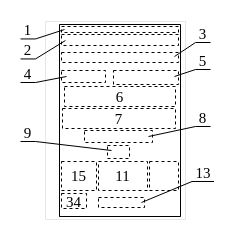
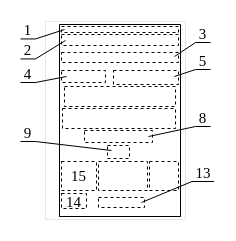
node "6": removed
node "7": removed
node "11": removed
node "34": label "34" -> "14"
